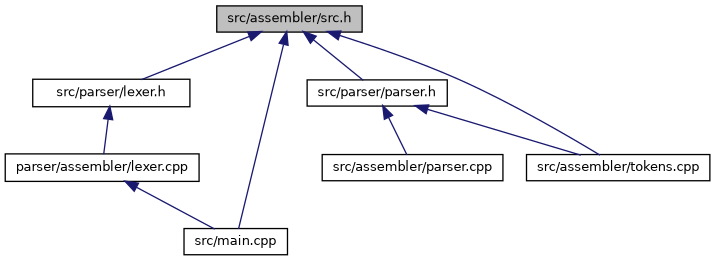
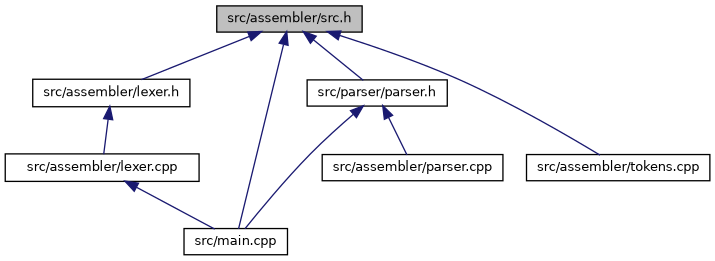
node "src/parser/lexer.h": label "src/parser/lexer.h" -> "src/assembler/lexer.h"
edge "src/assembler/tokens.cpp" -> "src/parser/parser.h": now "src/main.cpp" -> "src/parser/parser.h"
node "parser/assembler/lexer.cpp": label "parser/assembler/lexer.cpp" -> "src/assembler/lexer.cpp"
